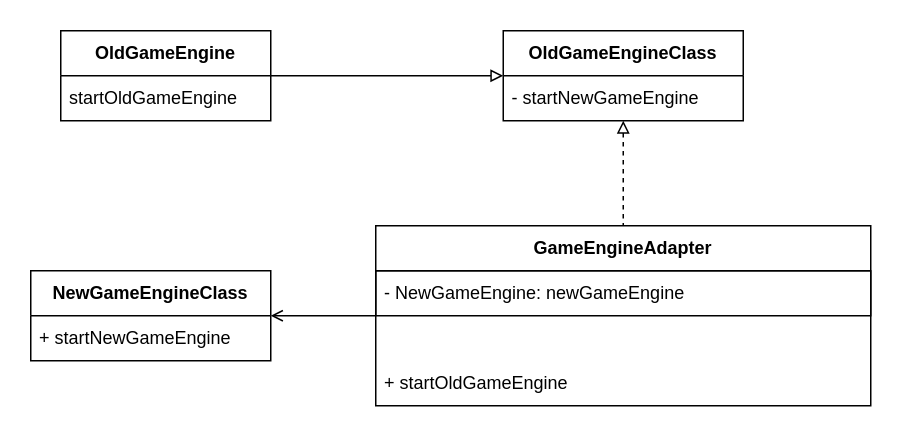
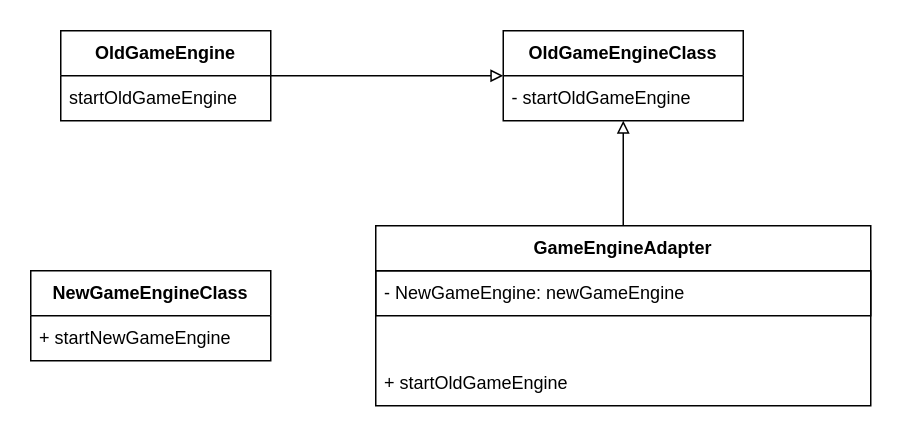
node "- startNewGameEngine": label "- startNewGameEngine" -> "- startOldGameEngine"
edge "GameEngineAdapter" -> "OldGameEngineClass": style dashed -> solid
edge "GameEngineAdapter" -> "NewGameEngineClass": removed
node "+ GameEngineAdapter(NewGameEngine: newGameEngine)": label "+ GameEngineAdapter(NewGameEngine: newGameEngine)" -> "+ GameEngineAdapter(OldGameEngine: newGameEngine)"
